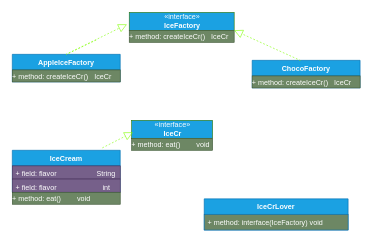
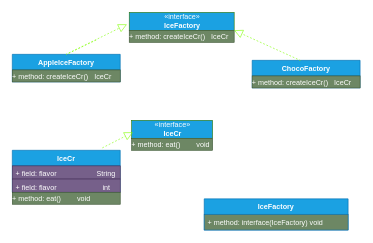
node "IceCream": label "IceCream" -> "IceCr"
node "IceCrLover": label "IceCrLover" -> "IceFactory"
